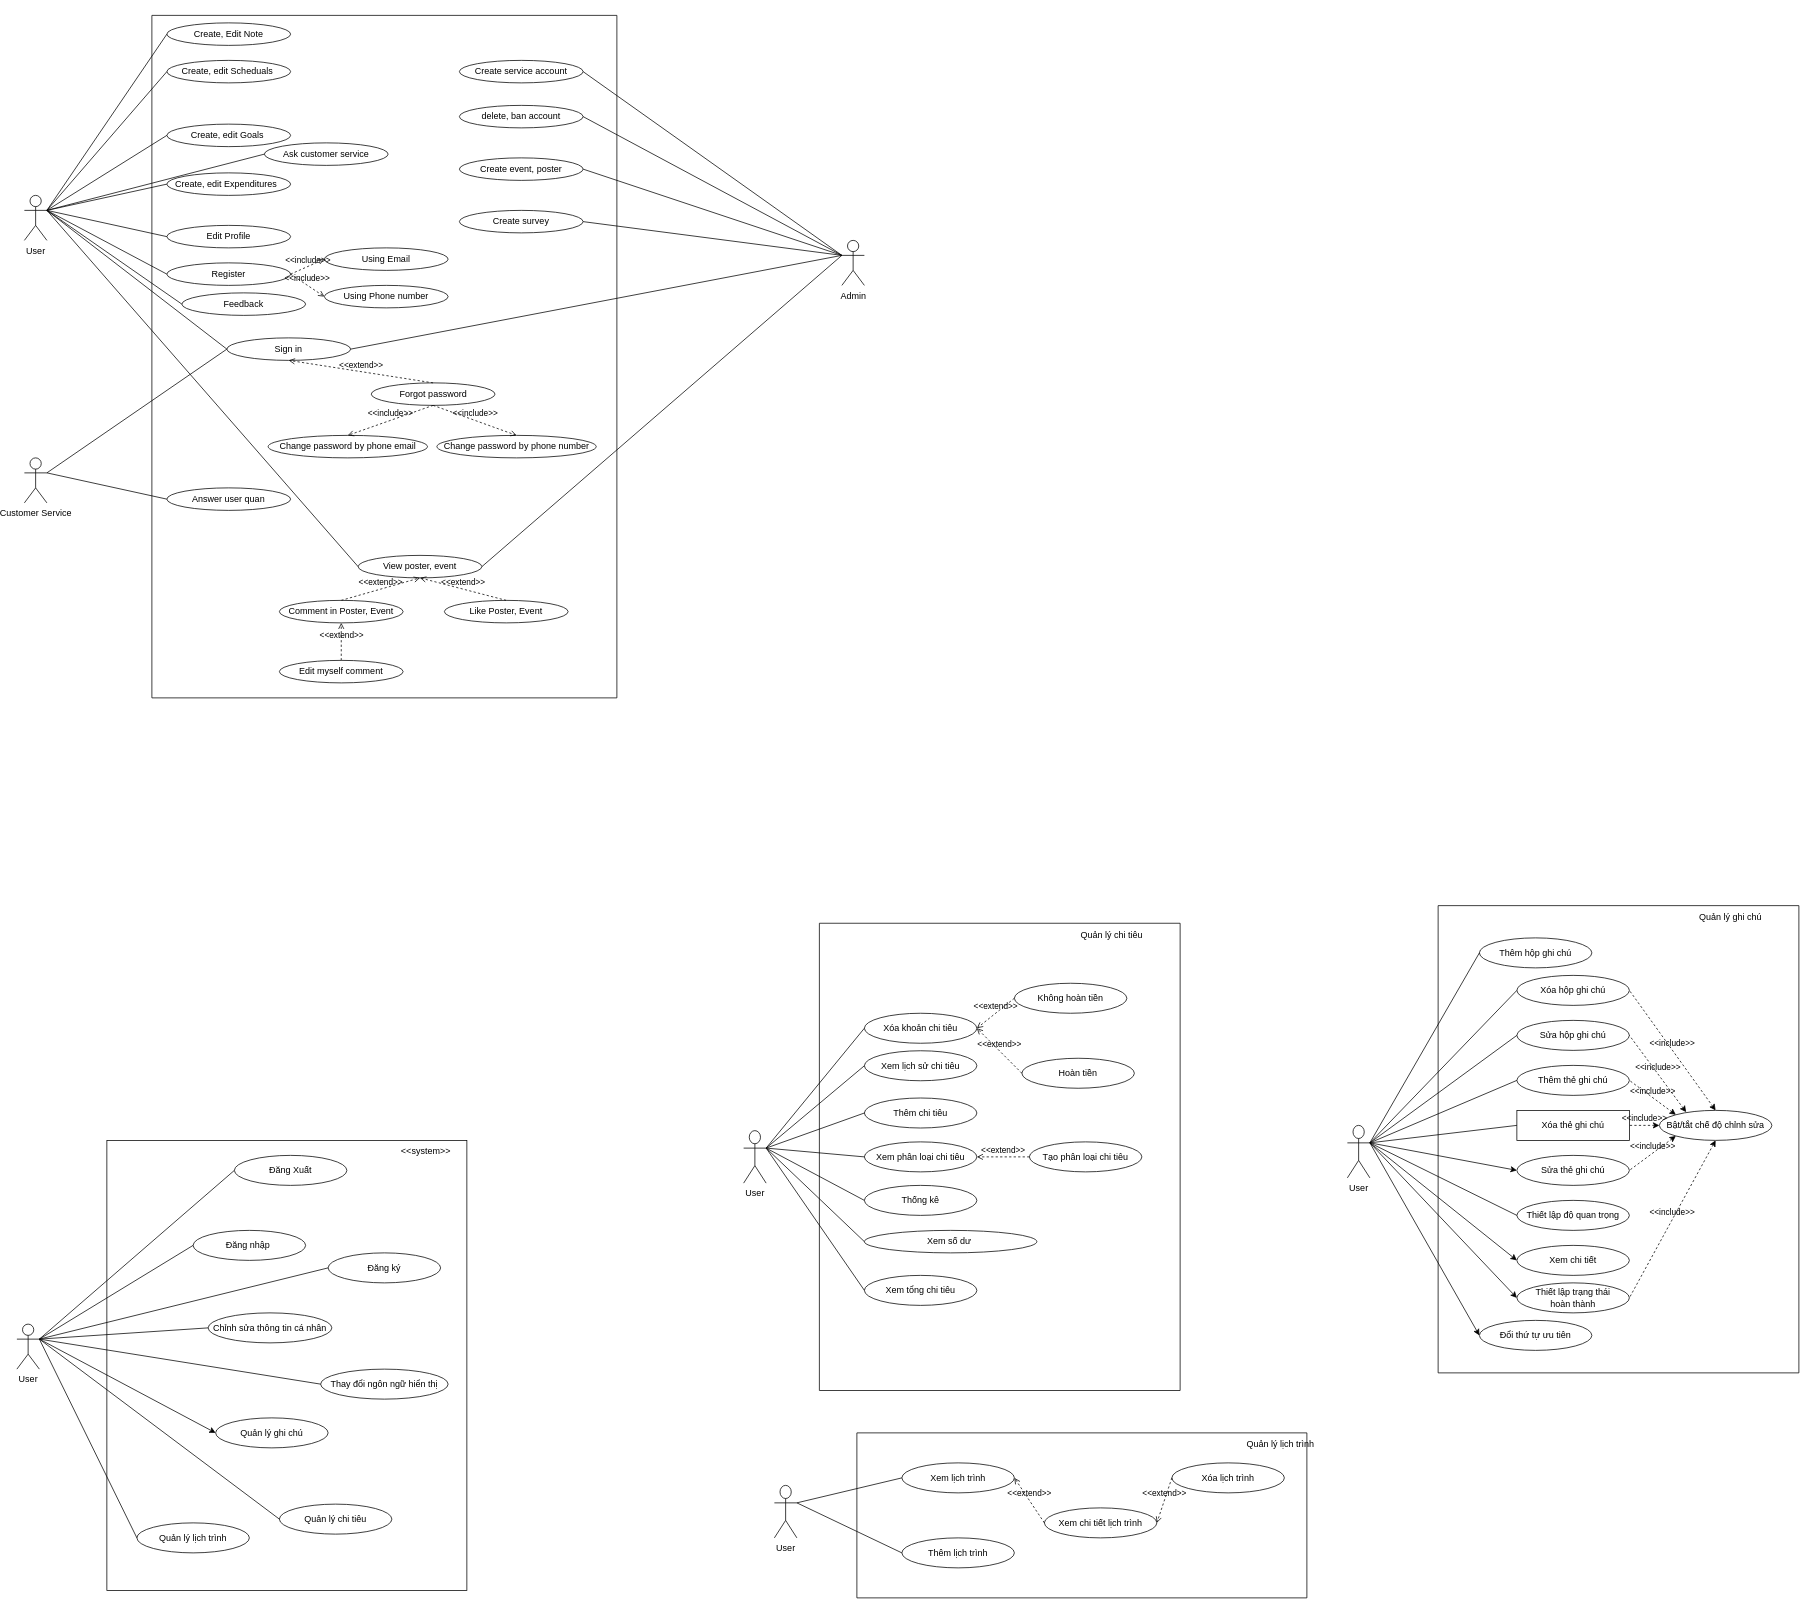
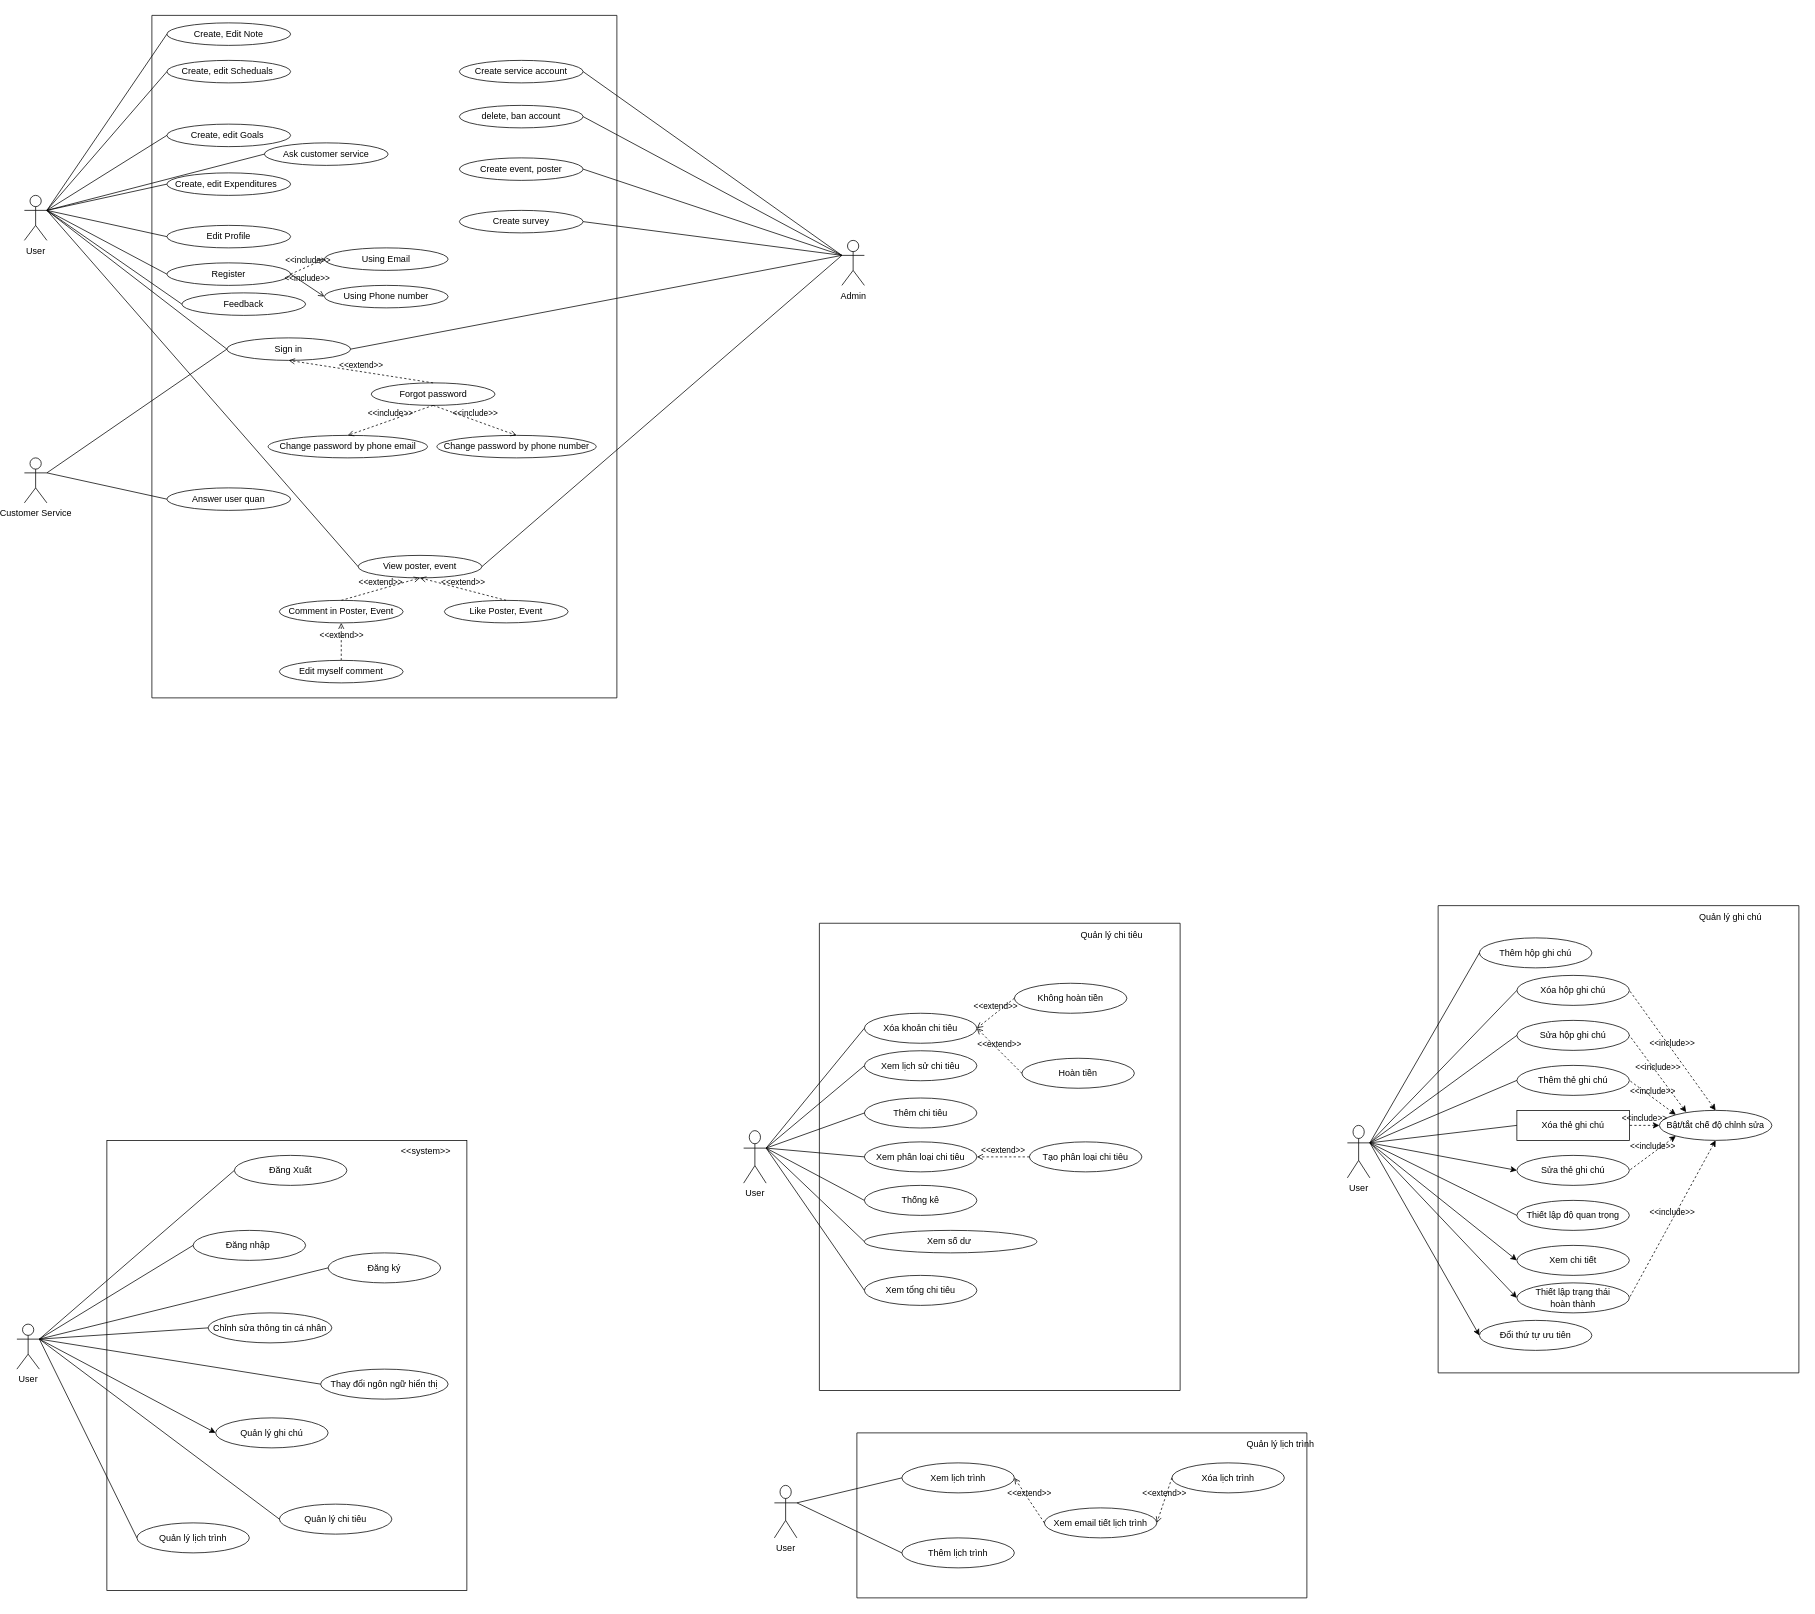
edge "Register" -> "Using Phone number": style dashed -> solid
node "Xem chi tiết lịch trình": label "Xem chi tiết lịch trình" -> "Xem email tiết lịch trình"
